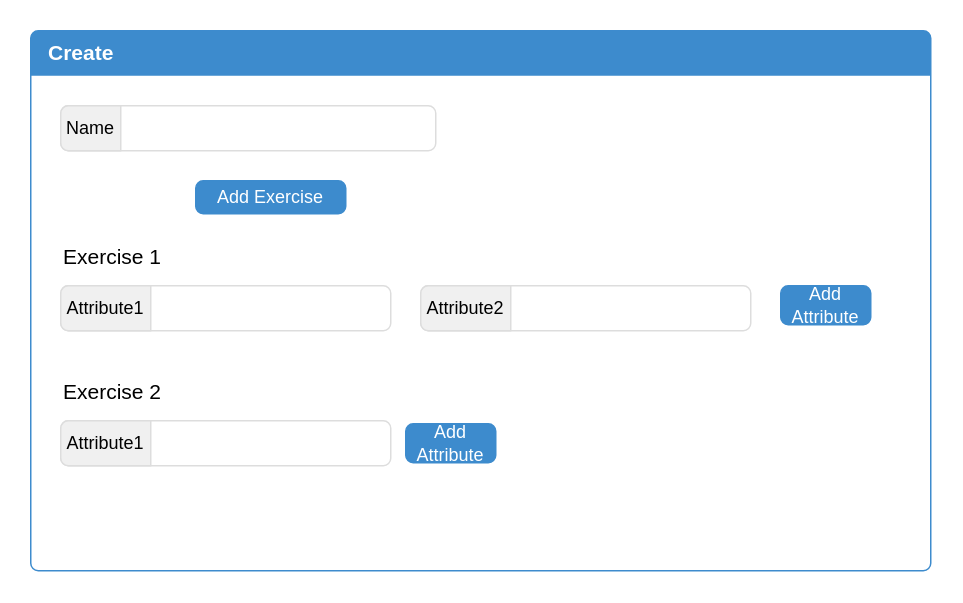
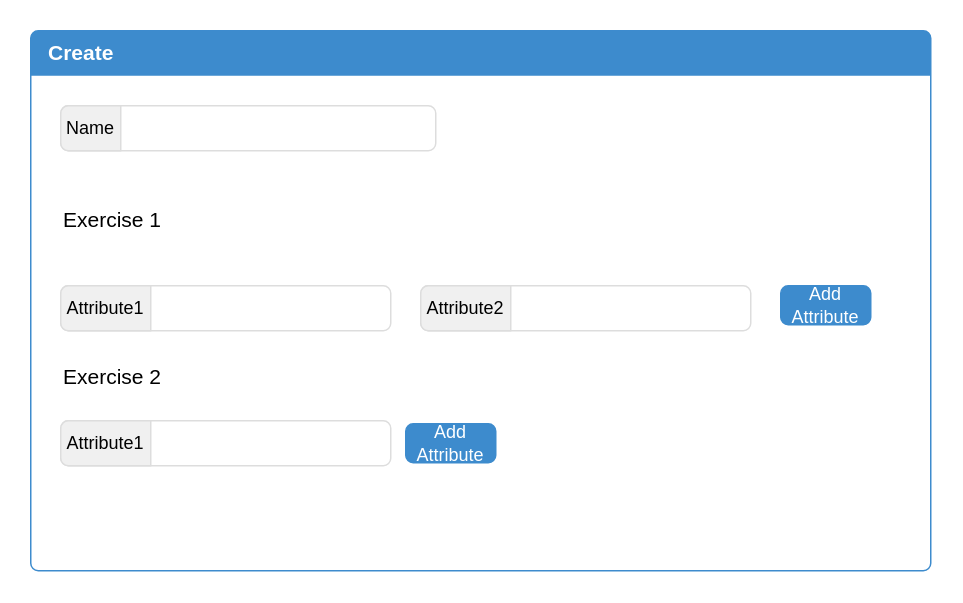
node "Add Exercise": removed
node "Exercise 1": moved (121, 256) -> (121, 218)
node "Exercise 2": moved (121, 391) -> (121, 376)
